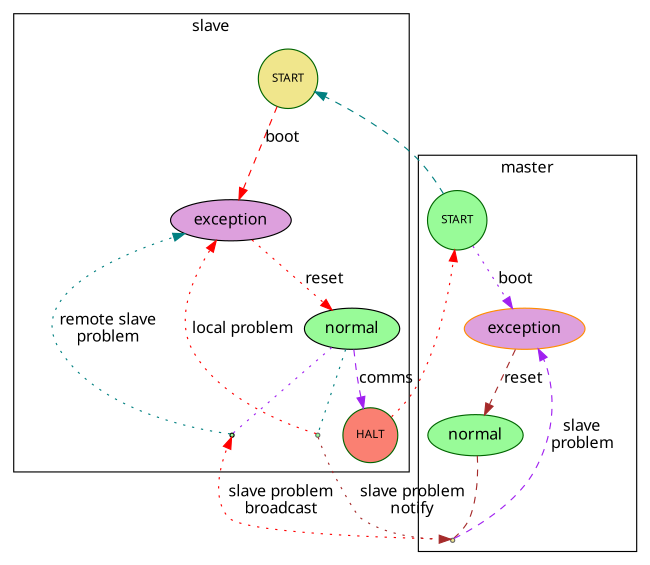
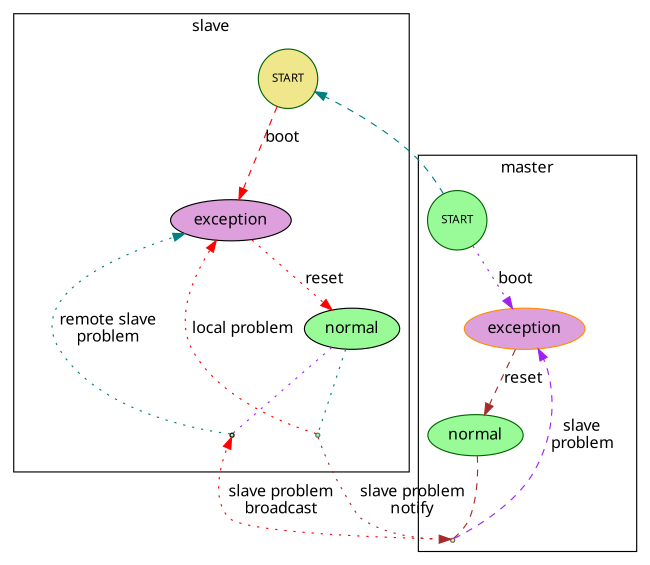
node "HALT": removed
